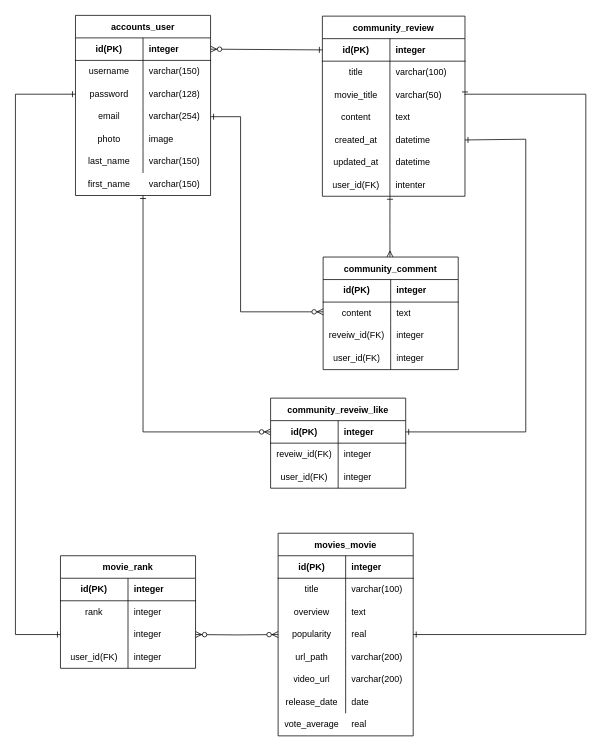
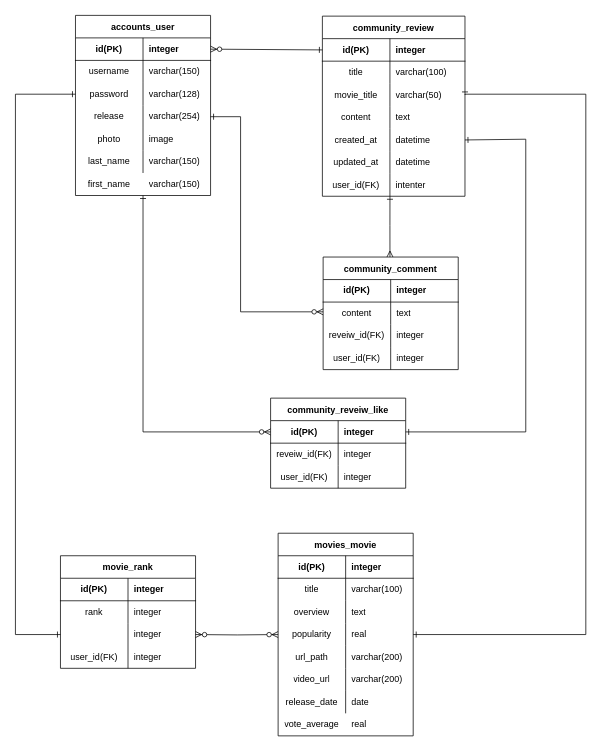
node "email": label "email" -> "release"
